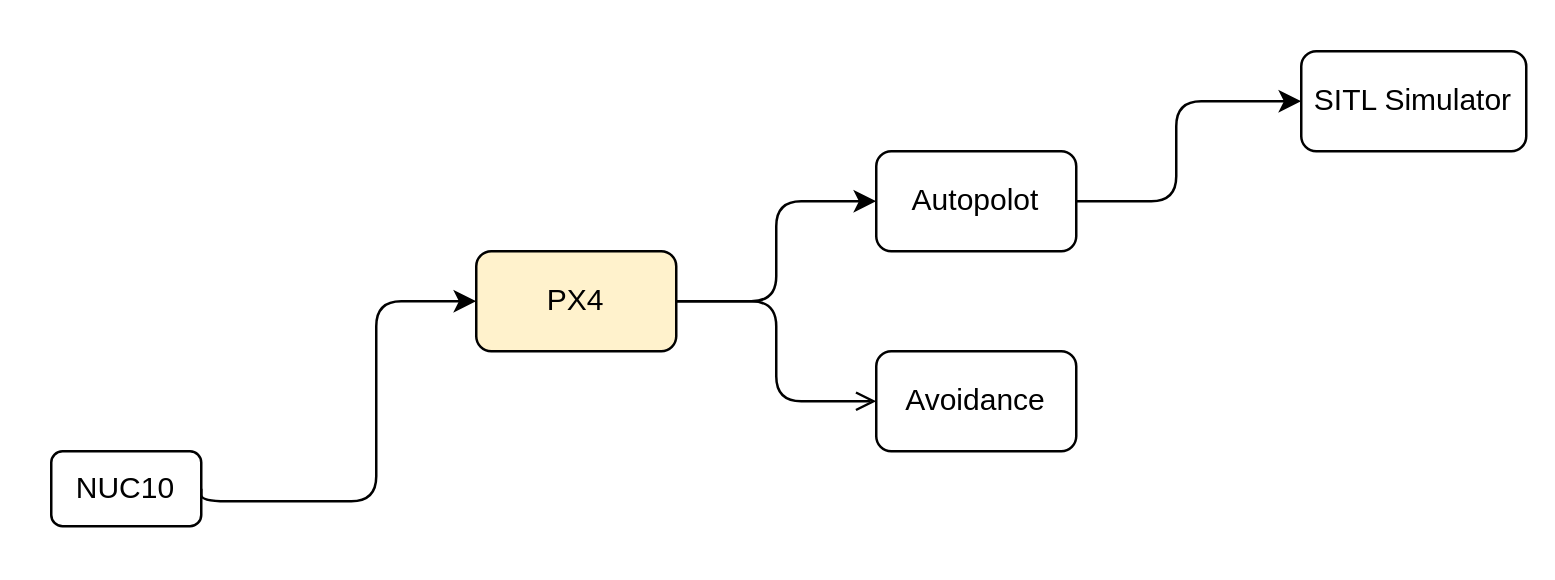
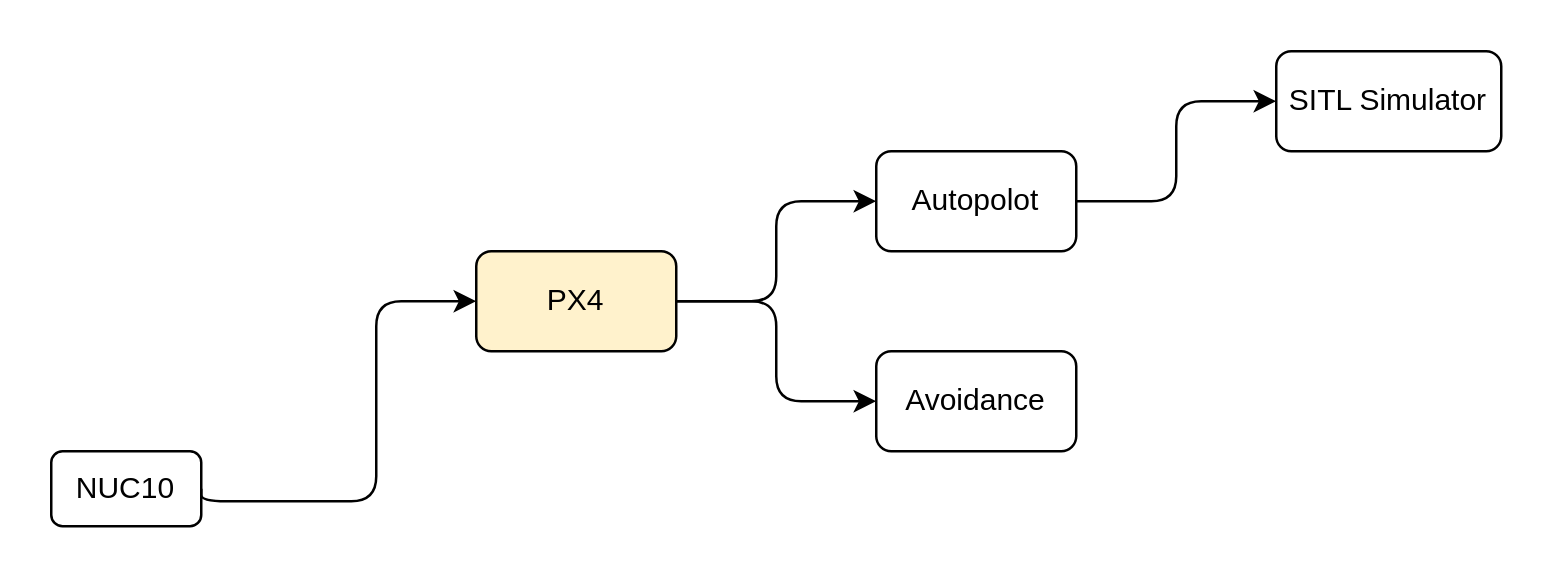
node "SITL Simulator": moved (1414, 101) -> (1389, 101)
edge "PX4" -> "Avoidance": arrowhead open -> classic
